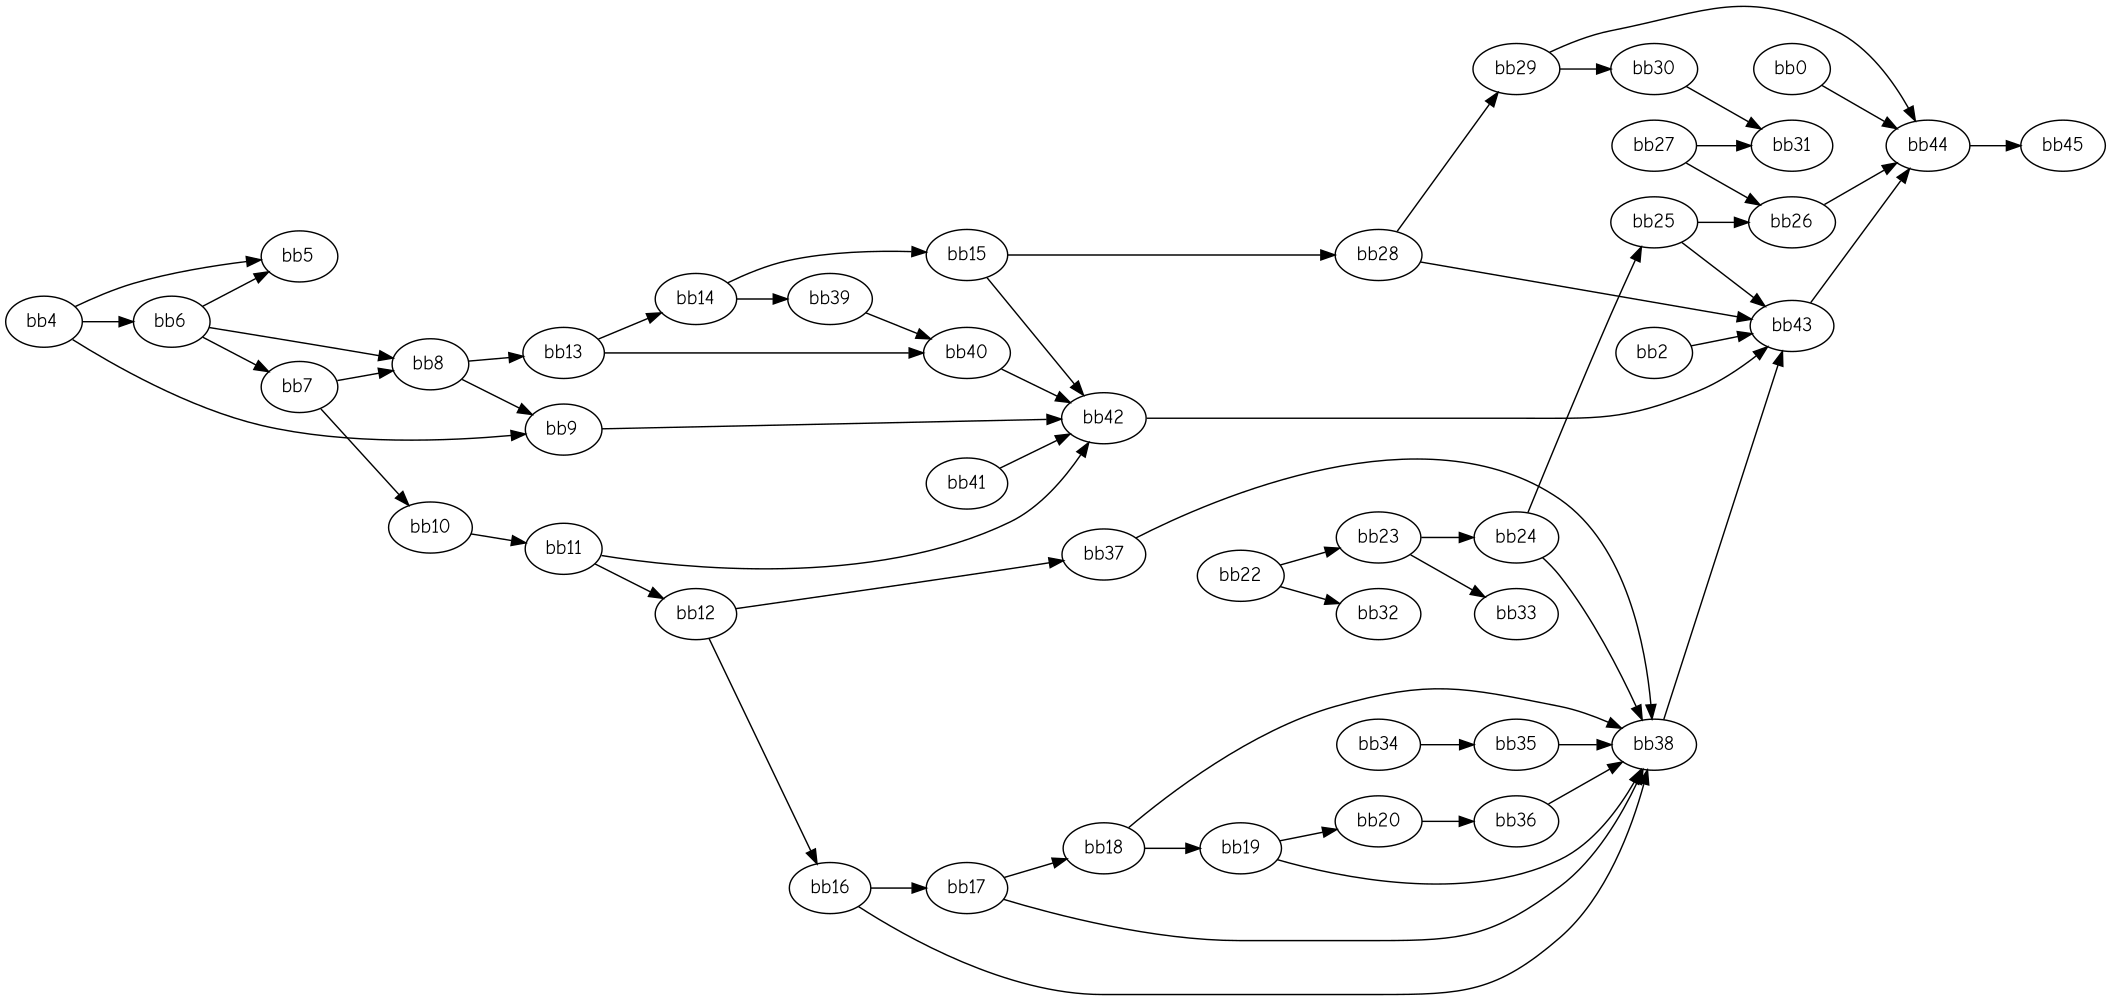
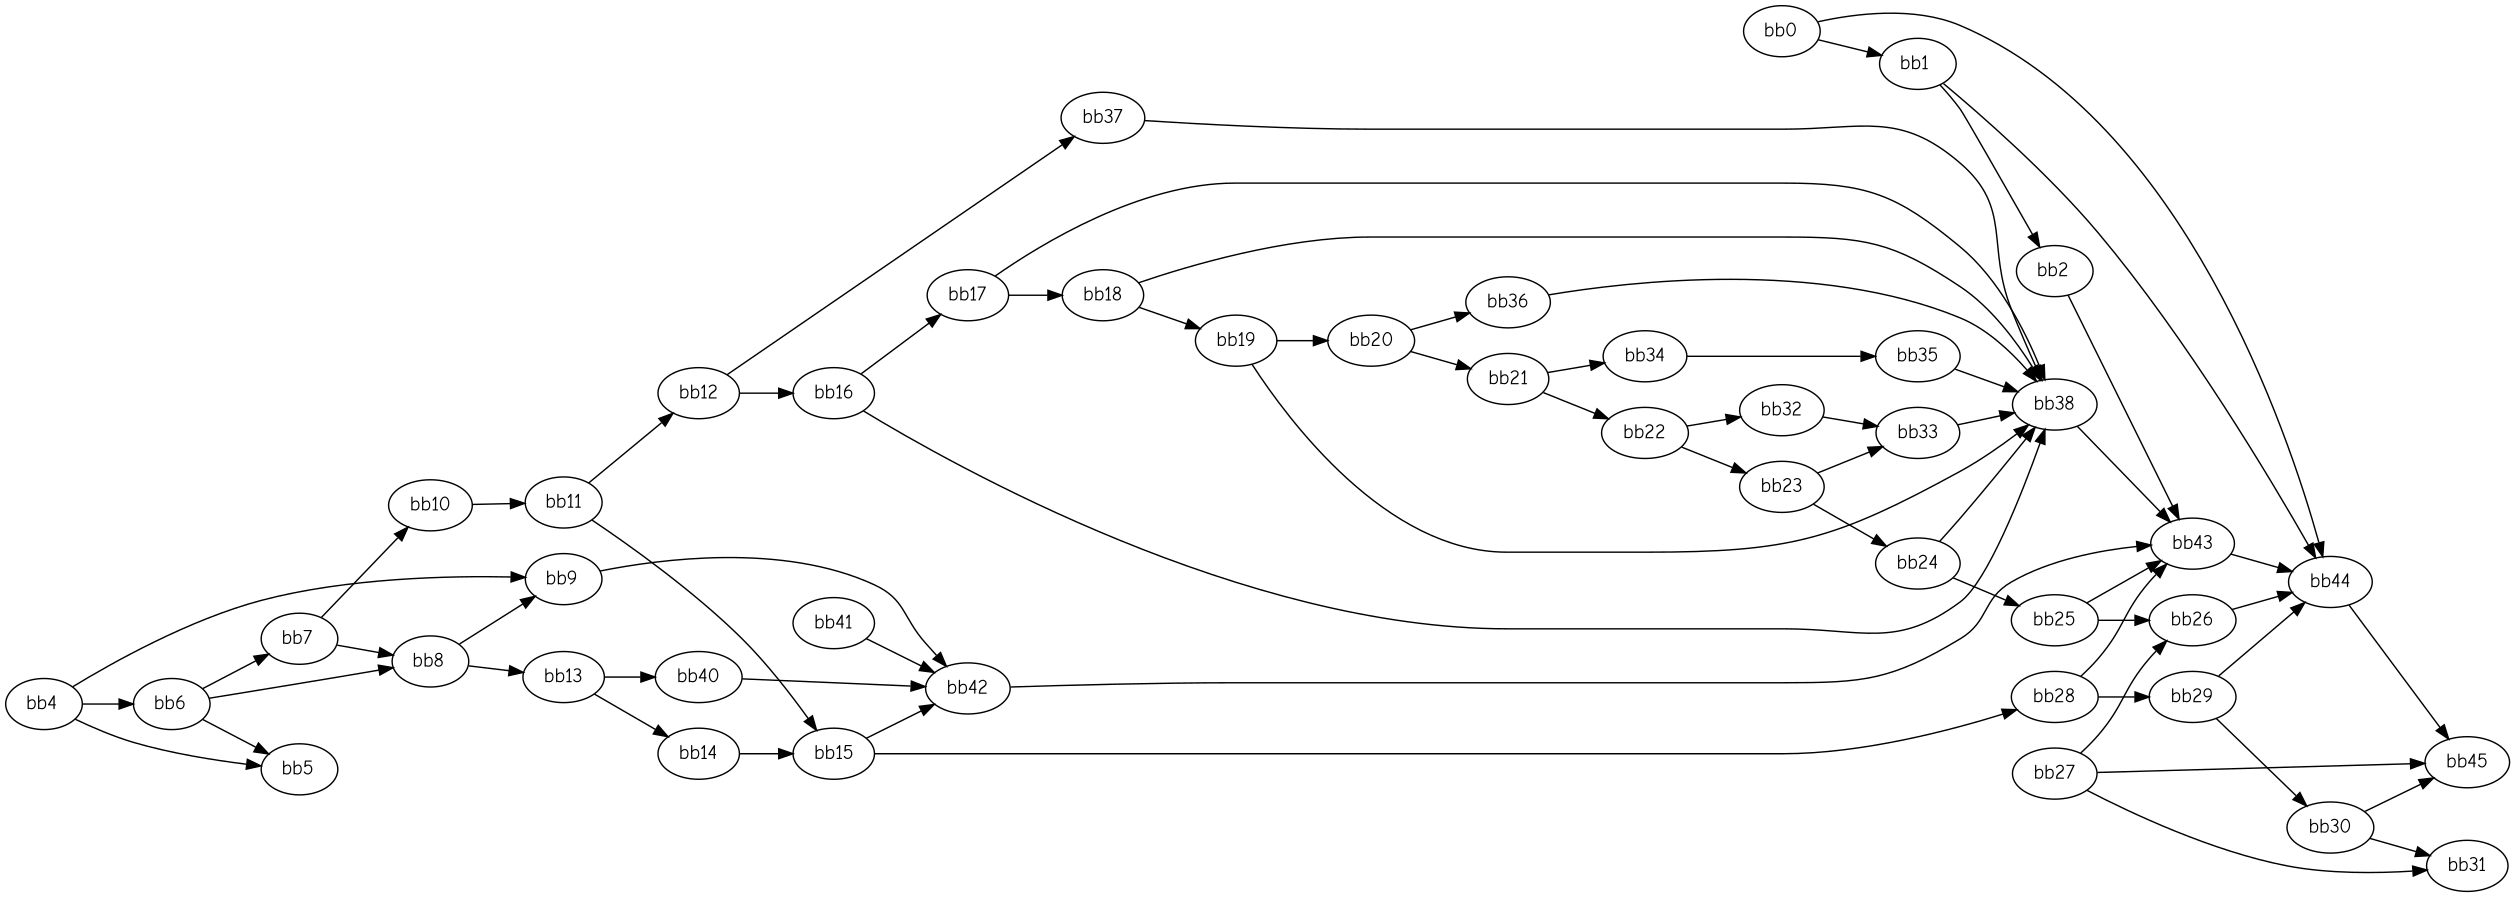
node "bb1": added
node "bb39": removed
node "bb21": added
edge "bb32" -> "bb33": added
edge "bb33" -> "bb38": added
edge "bb11" -> "bb42": now "bb11" -> "bb15"
edge "bb27" -> "bb45": added
edge "bb30" -> "bb45": added
